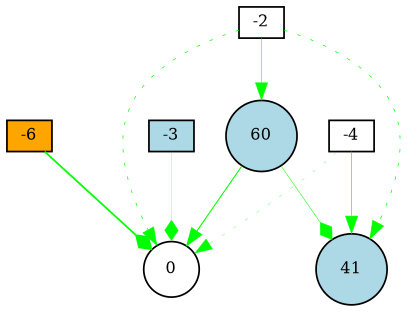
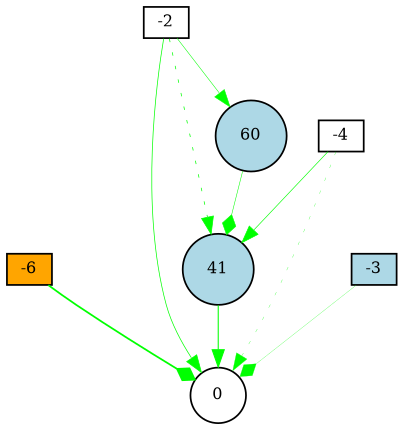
edge "-2" -> "0": style dotted -> solid
edge "60" -> "0": now "41" -> "0"
